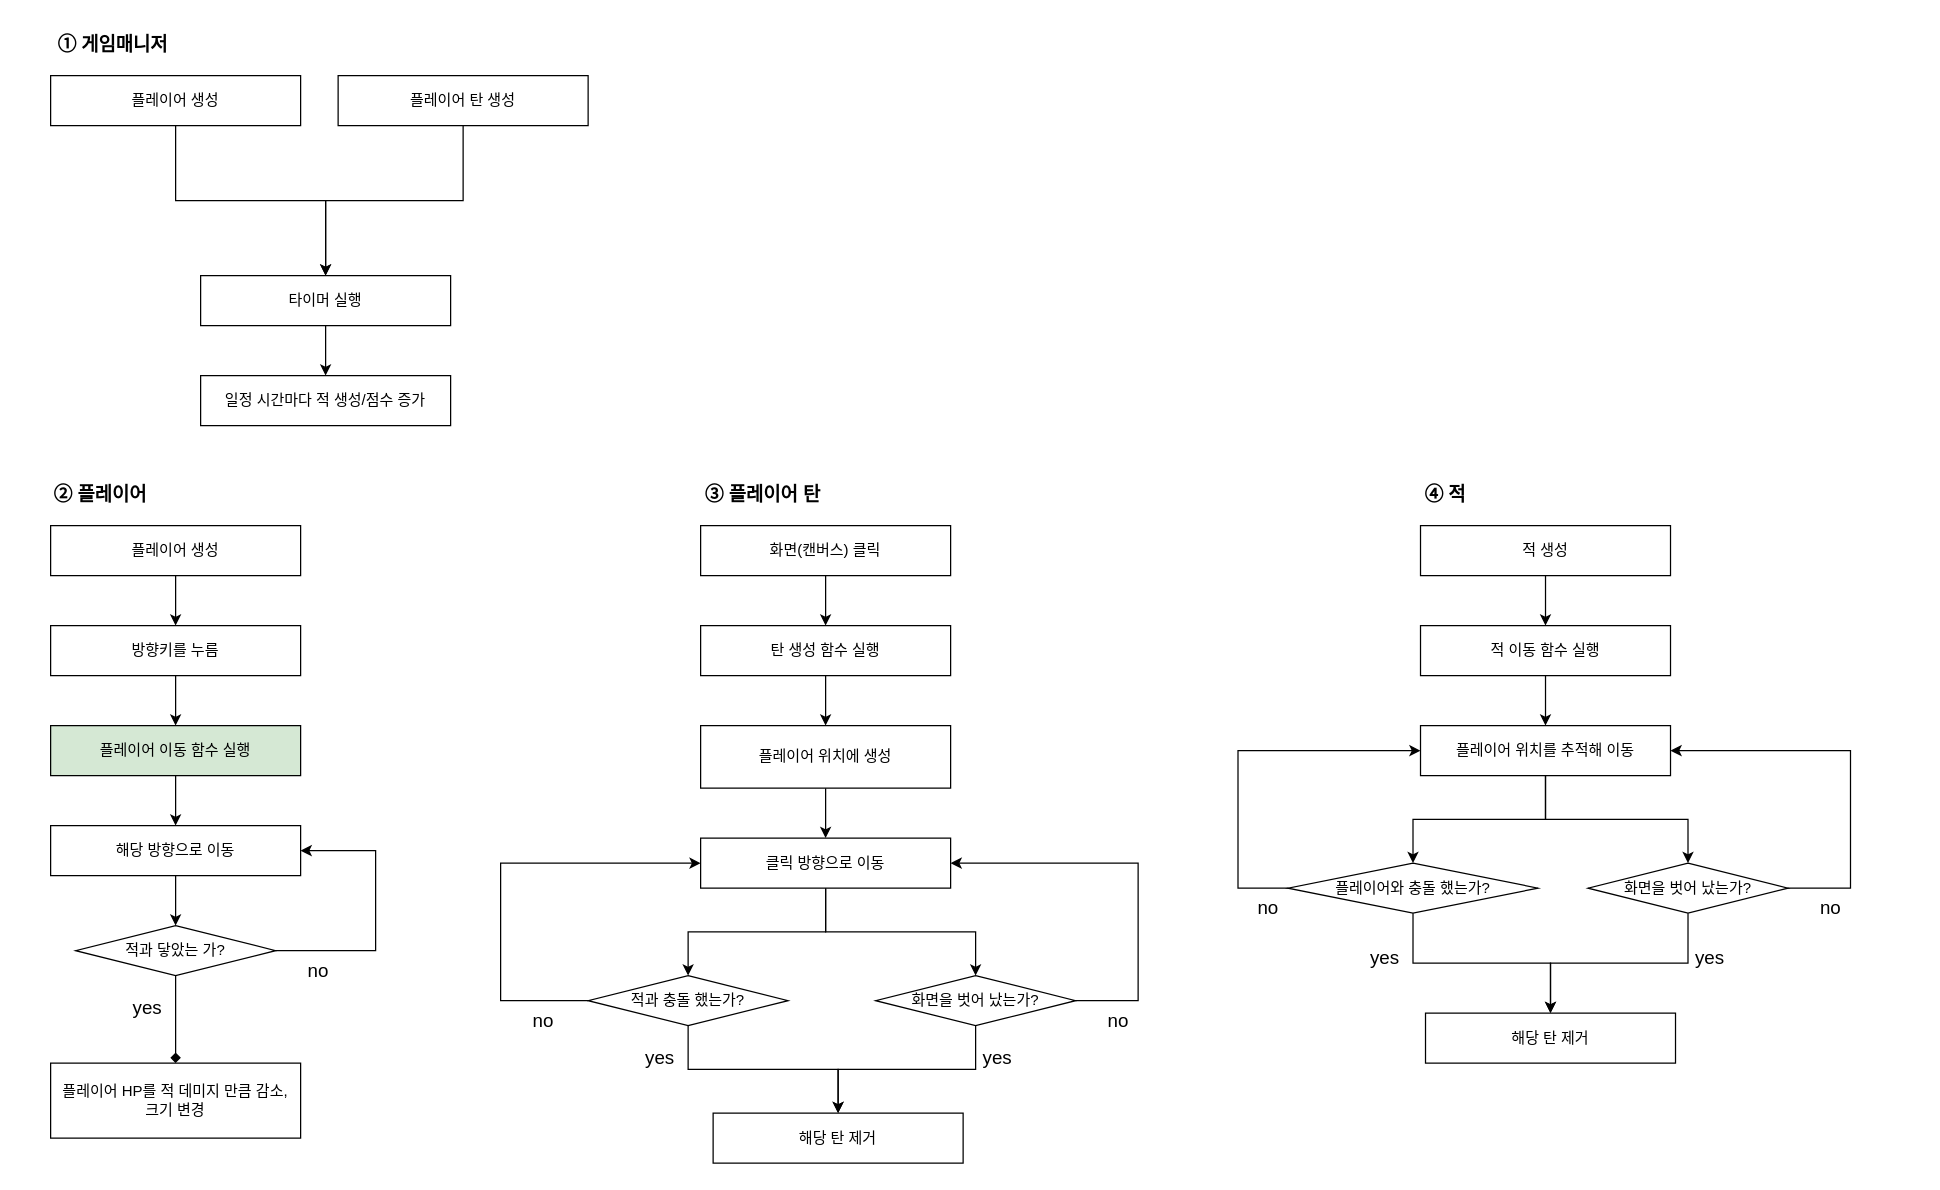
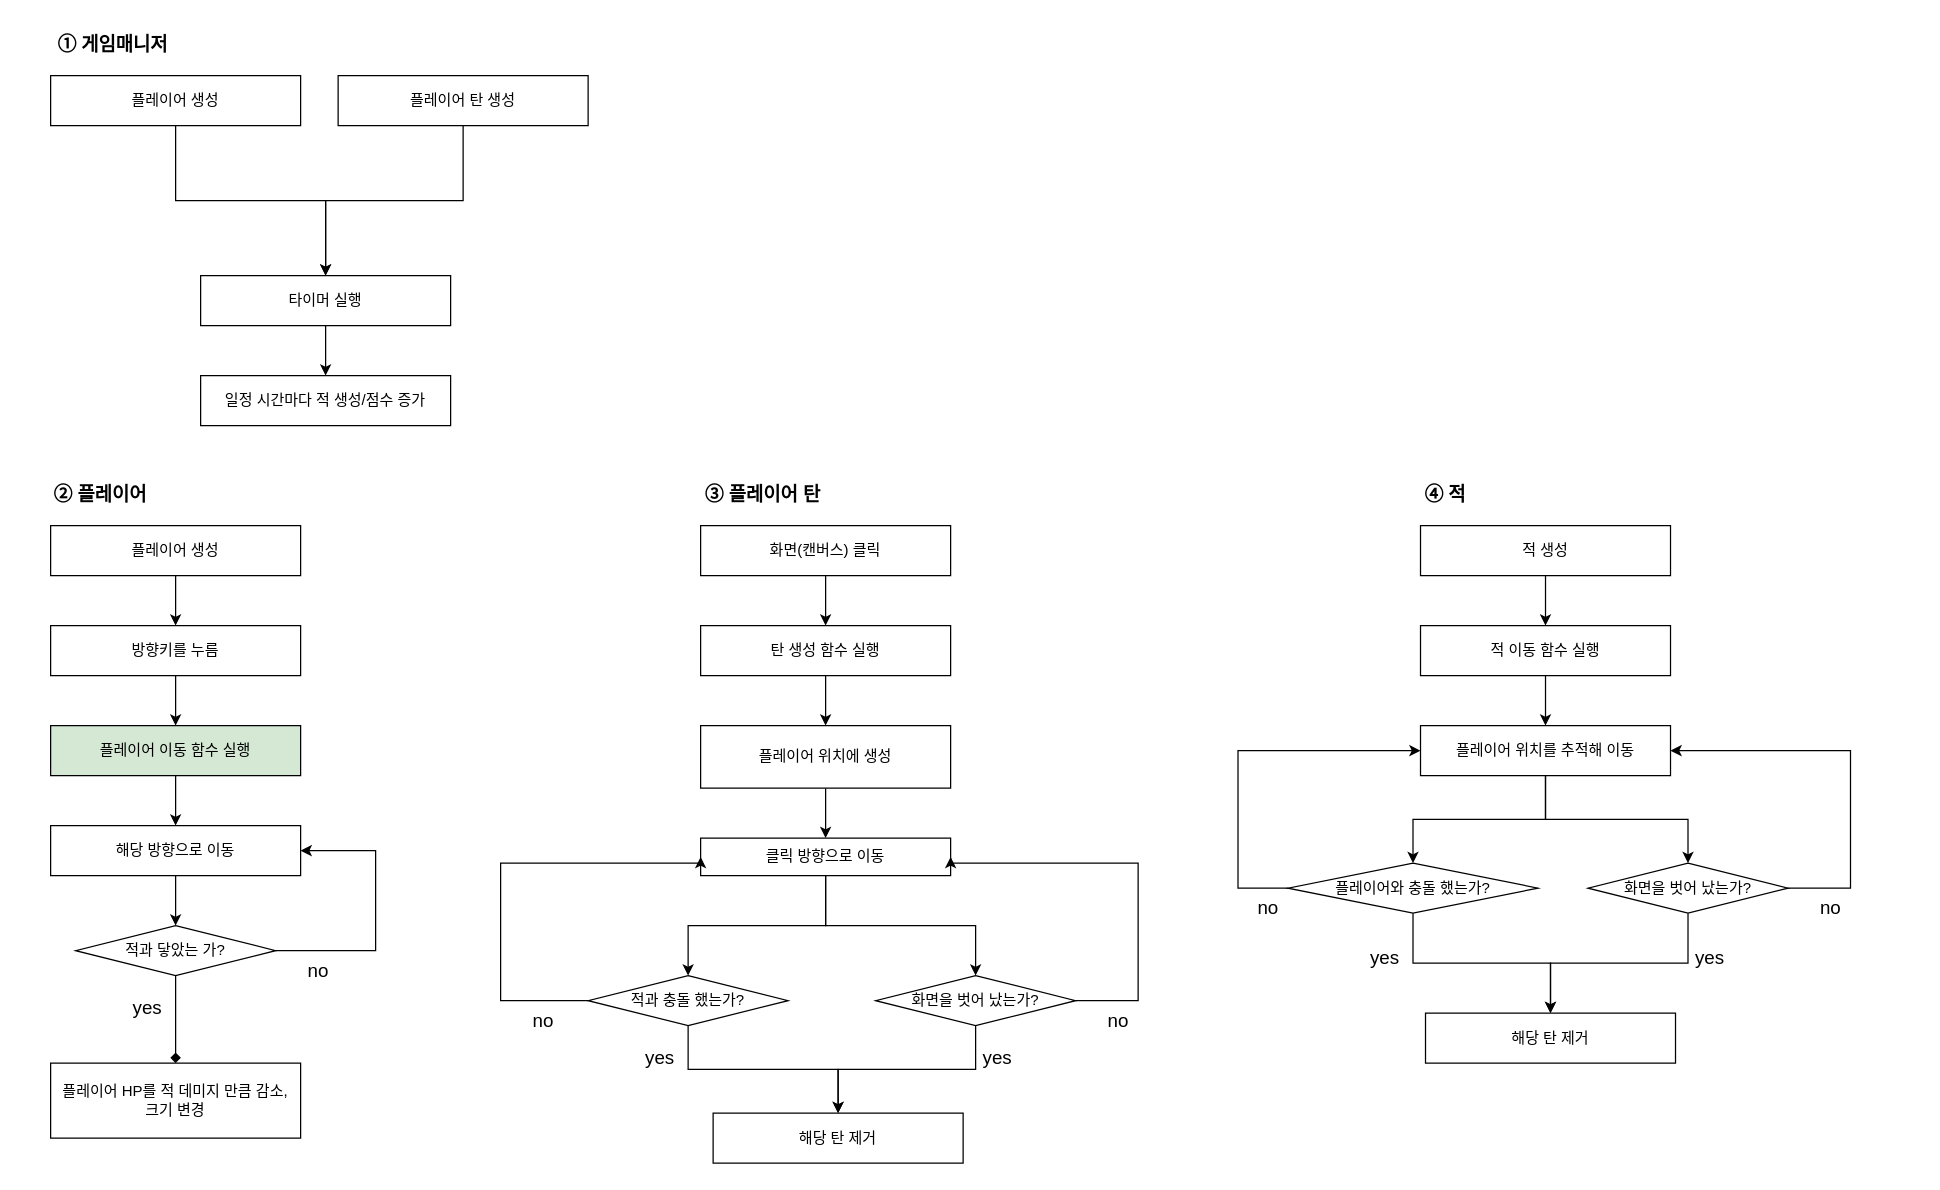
node "클릭 방향으로 이동": size 250x50 -> 250x38
